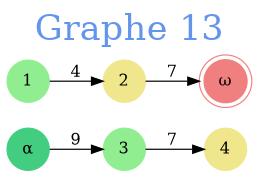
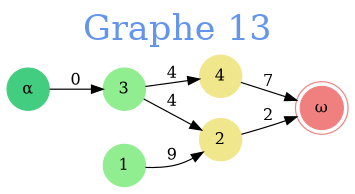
edge "1" -> "2": label "4" -> "9"
edge "2" -> "ω": label "7" -> "2"
edge "4" -> "ω": added, label "7"
edge "3" -> "2": added, label "4"
edge "α" -> "3": label "9" -> "0"
edge "3" -> "4": label "7" -> "4"
